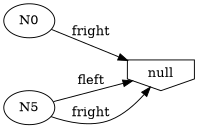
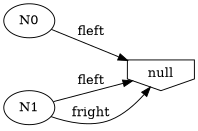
edge "N0" -> "null": label "fright" -> "fleft"
node "N5": label "N5" -> "N1"
